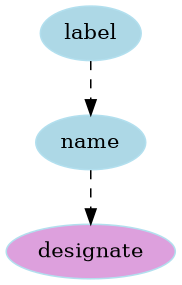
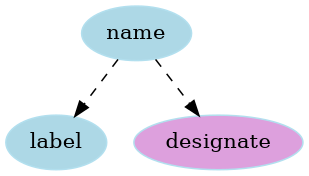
edge "label" -> "name": reversed
